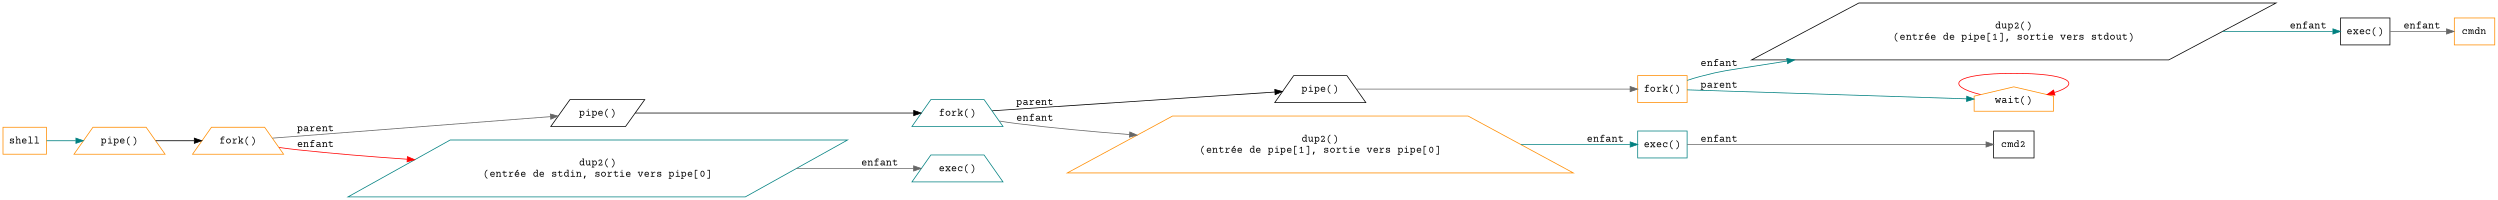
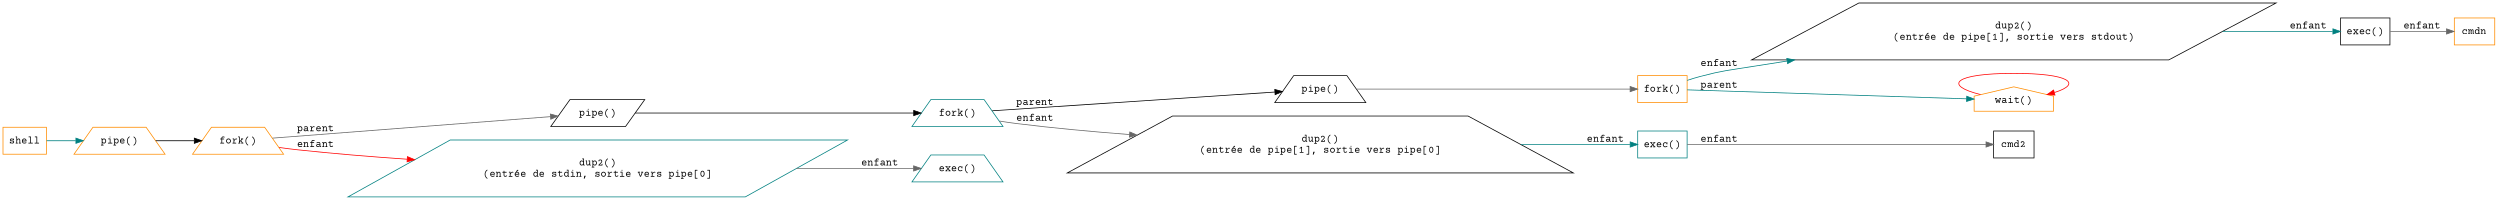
node "dup2() (entrée de pipe[1], sortie vers pipe[0]": color darkorange -> black
